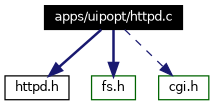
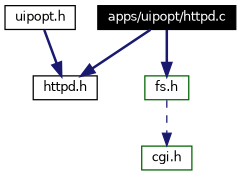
node "uipopt.h": added
edge "apps/uipopt/httpd.c" -> "cgi.h": now "fs.h" -> "cgi.h"
